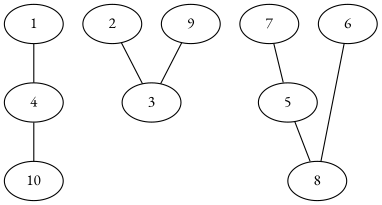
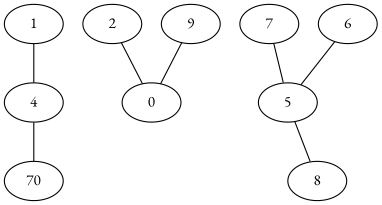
node "3": label "3" -> "0"
edge "6" -- "8": now "6" -- "5"
node "10": label "10" -> "70"
